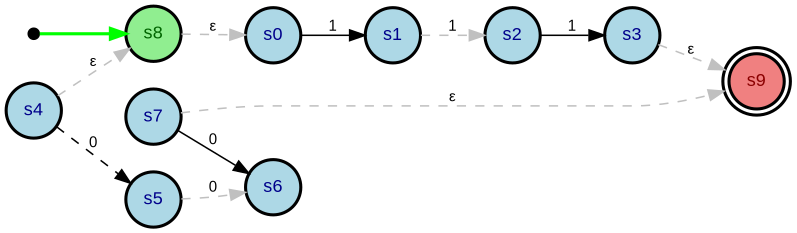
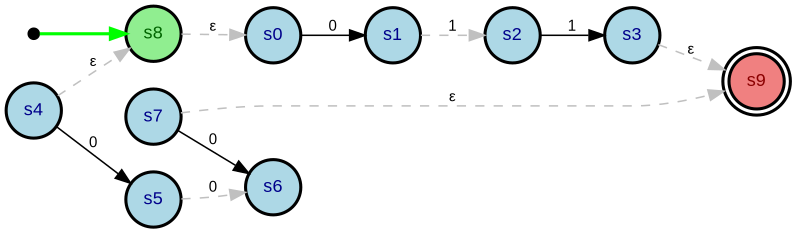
edge "s0" -> "s1": label "1" -> "0"
edge "s4" -> "s5": style dashed -> solid
